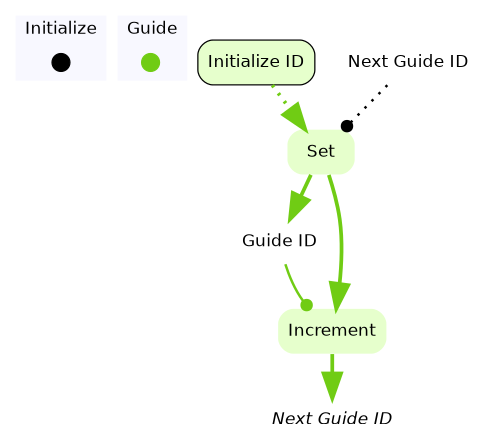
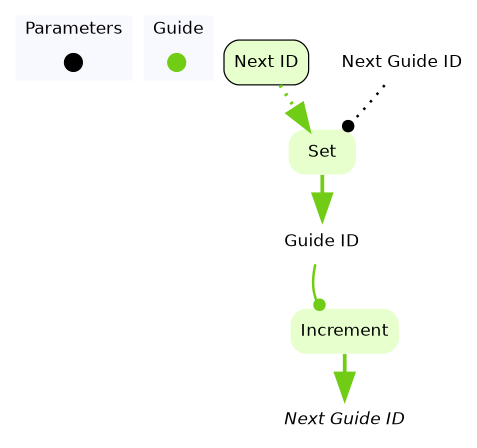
cluster "Initialize": label "Initialize" -> "Parameters"
node "Initialize ID": label "Initialize ID" -> "Next ID"
edge "Set" -> "Increment": removed
